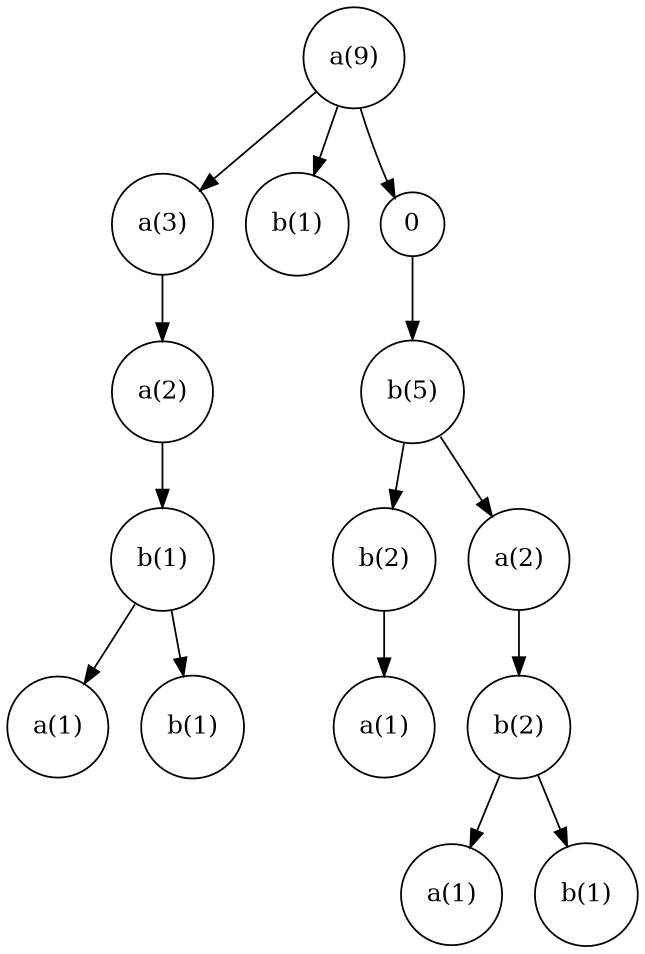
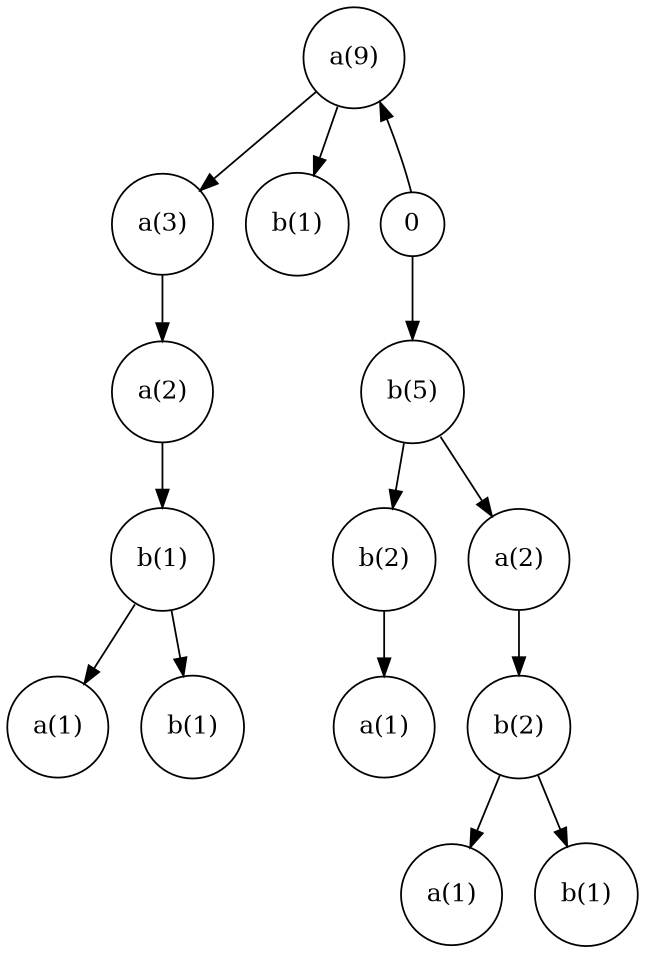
edge "a(9)" -> "0": reversed
